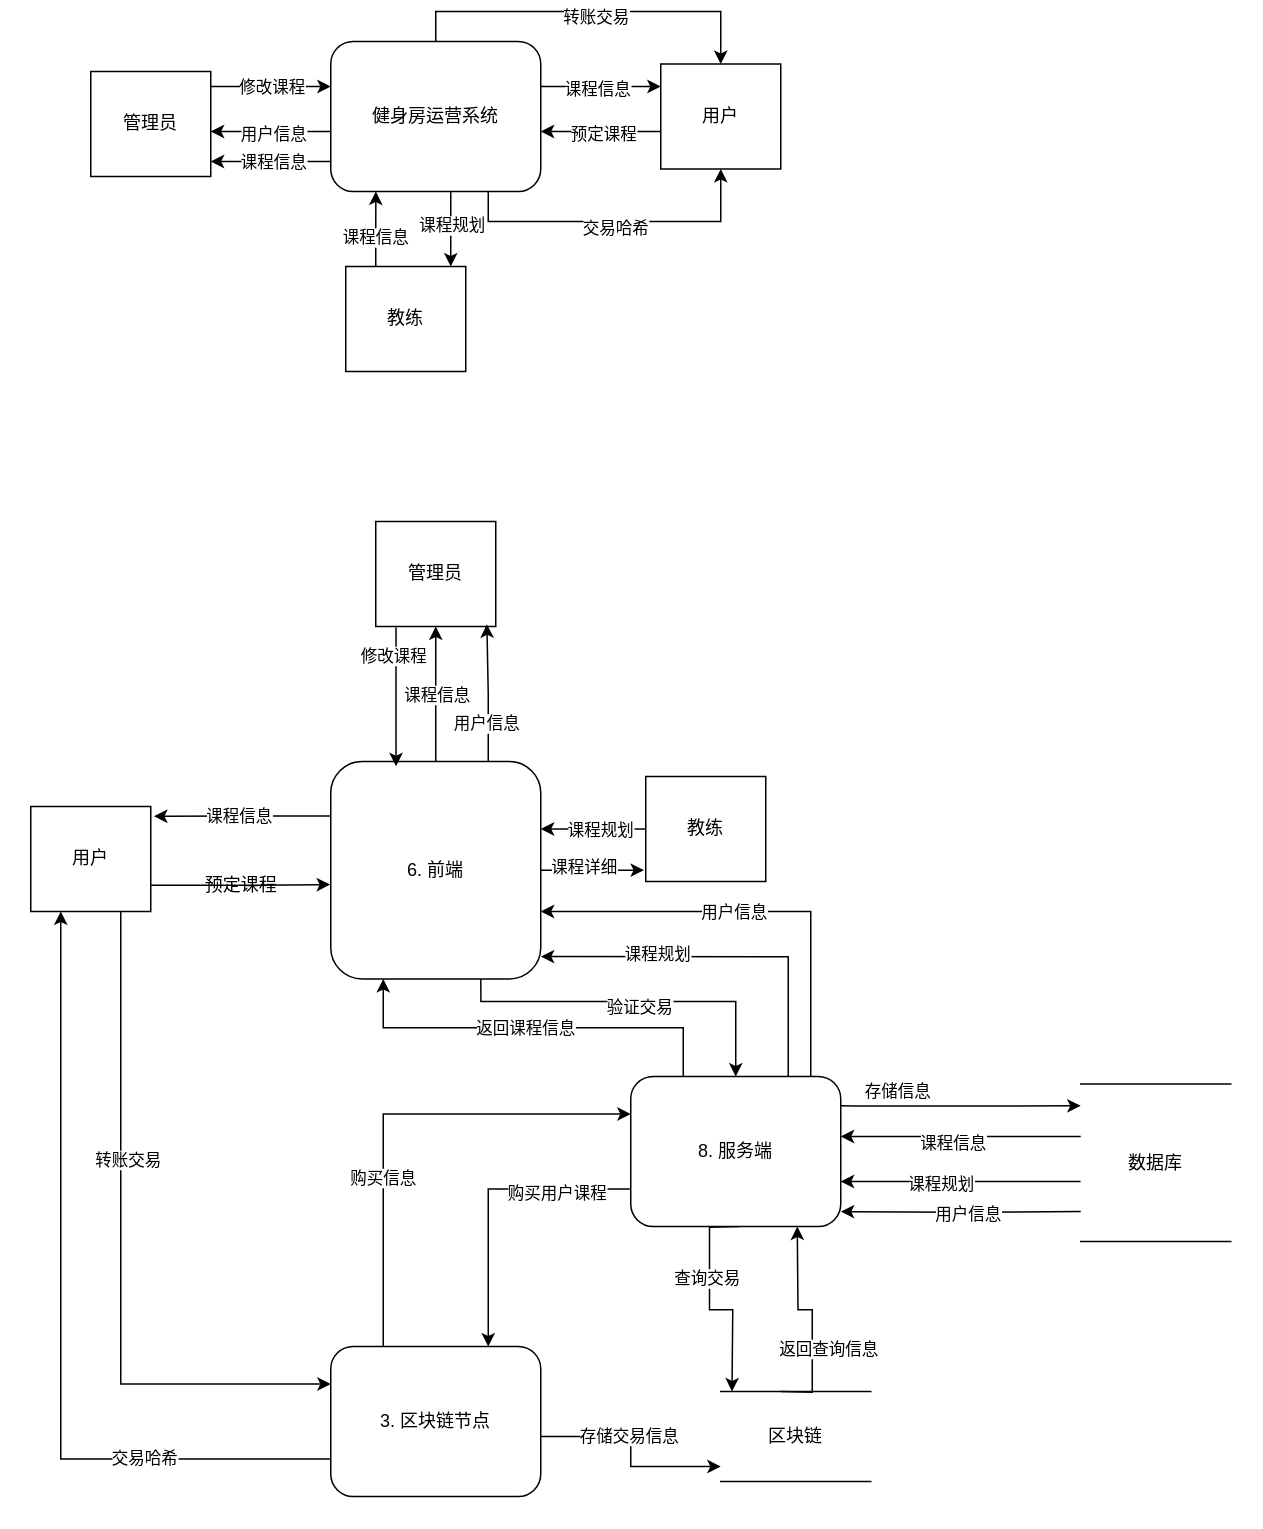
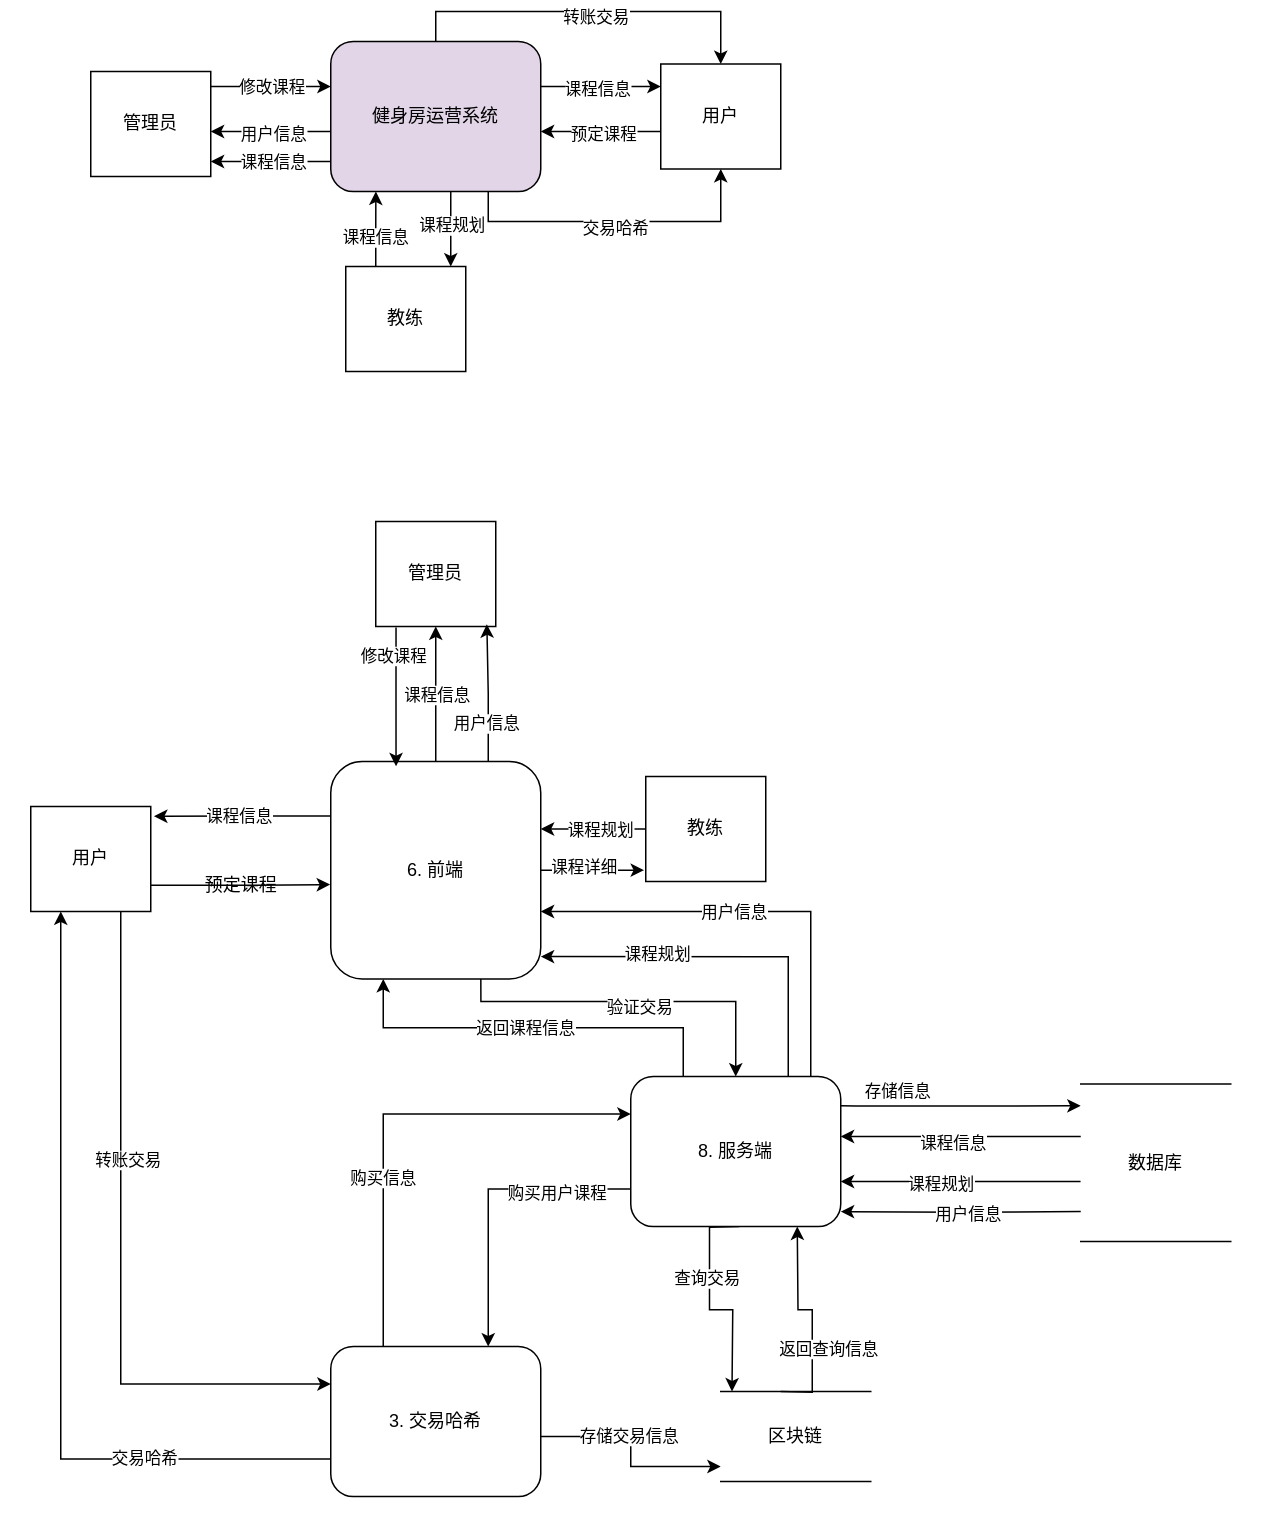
node "健身房运营系统": fillcolor #ffffff -> #e1d5e7
node "3. 区块链节点": label "3. 区块链节点" -> "3. 交易哈希"
